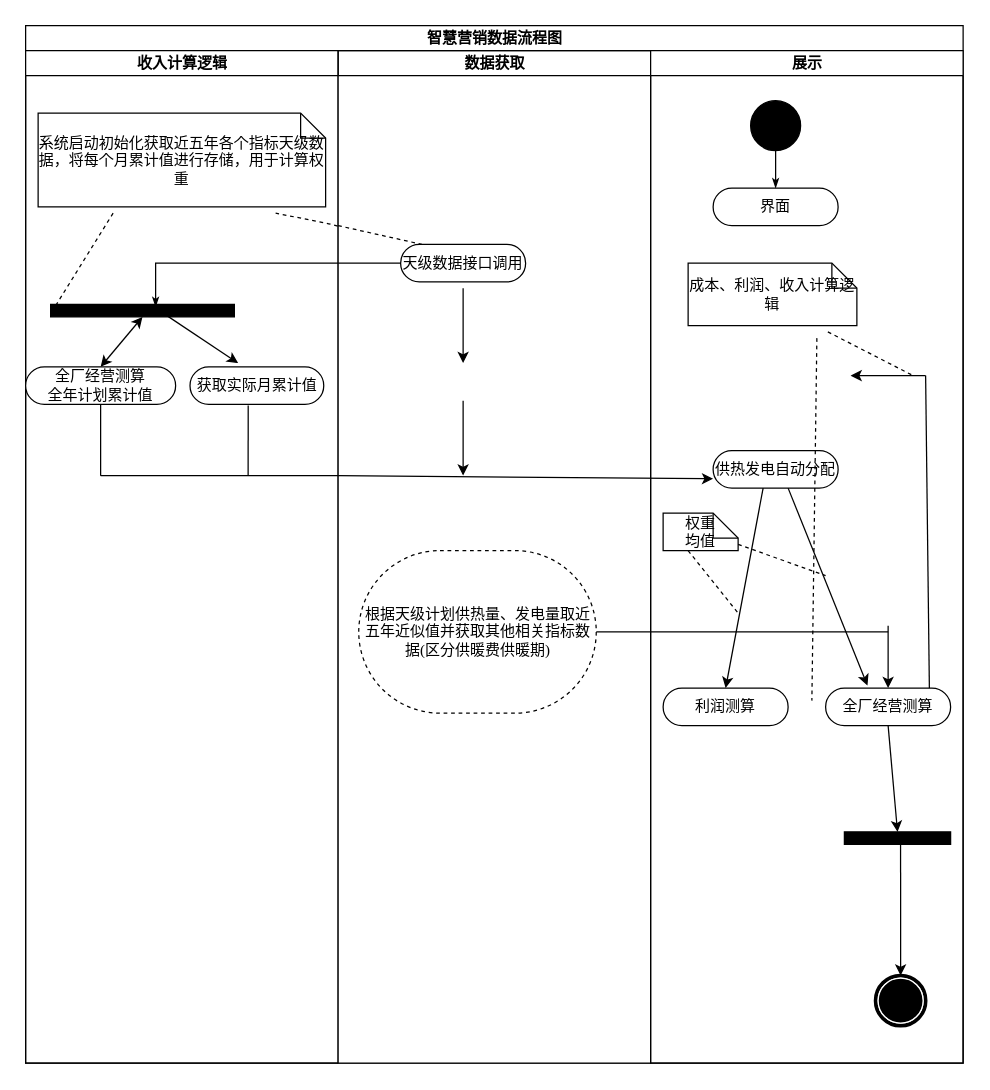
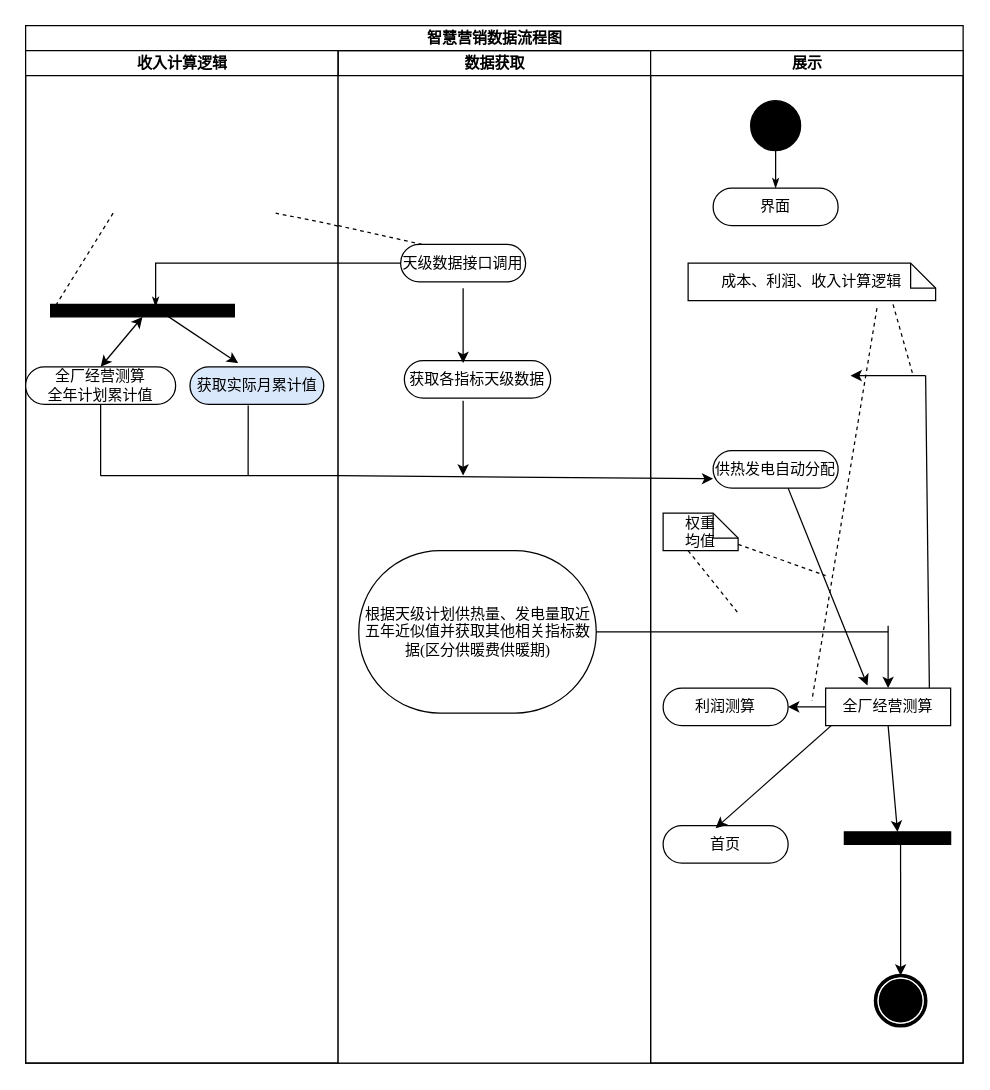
node "系统启动初始化获取近五年各个指标天级数据，将每个月累计值进行存储，用于计算权重": removed
node "成本、利润、收入计算逻辑": size 169x63 -> 248x38
node "获取各指标天级数据": added
node "获取实际月累计值": fillcolor #ffffff -> #dae8fc
edge "供热发电自动分配" -> "利润测算": removed
node "根据天级计划供热量、发电量取近五年近似值并获取其他相关指标数据(区分供暖费供暖期)": style dashed -> solid
edge "全厂经营测算" -> "利润测算": added
node "全厂经营测算": shape rounded rectangle -> rectangle
edge "全厂经营测算" -> "首页": added
node "首页": added
